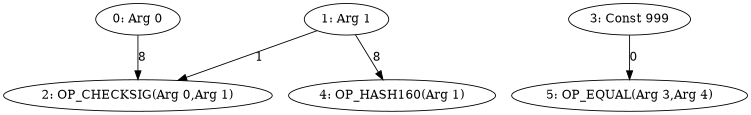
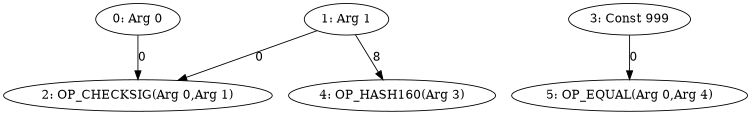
edge "0: Arg 0" -> "2: OP_CHECKSIG(Arg 0,Arg 1)": label "8" -> "0"
edge "1: Arg 1" -> "2: OP_CHECKSIG(Arg 0,Arg 1)": label "1" -> "0"
node "4: OP_HASH160(Arg 1)": label "4: OP_HASH160(Arg 1)" -> "4: OP_HASH160(Arg 3)"
node "5: OP_EQUAL(Arg 3,Arg 4)": label "5: OP_EQUAL(Arg 3,Arg 4)" -> "5: OP_EQUAL(Arg 0,Arg 4)"
